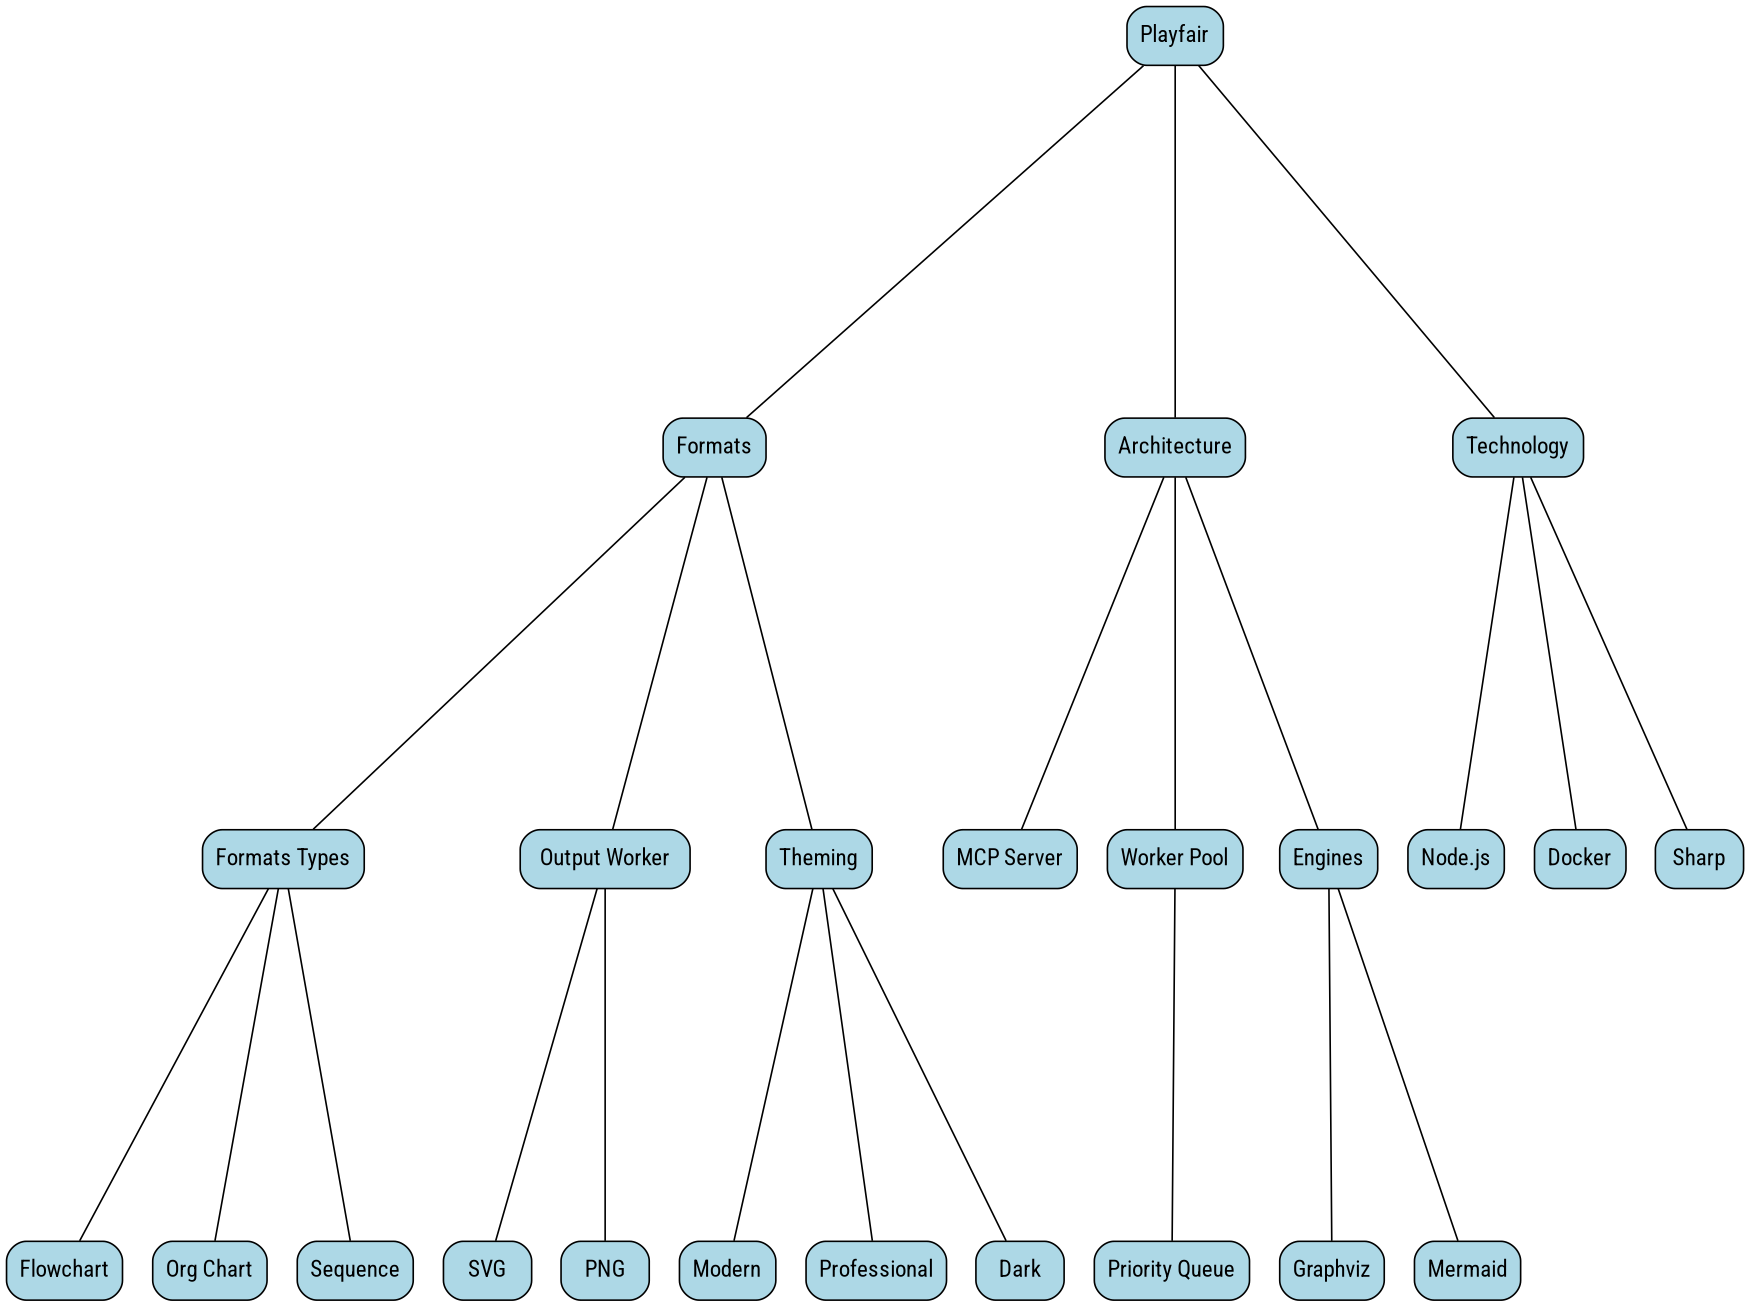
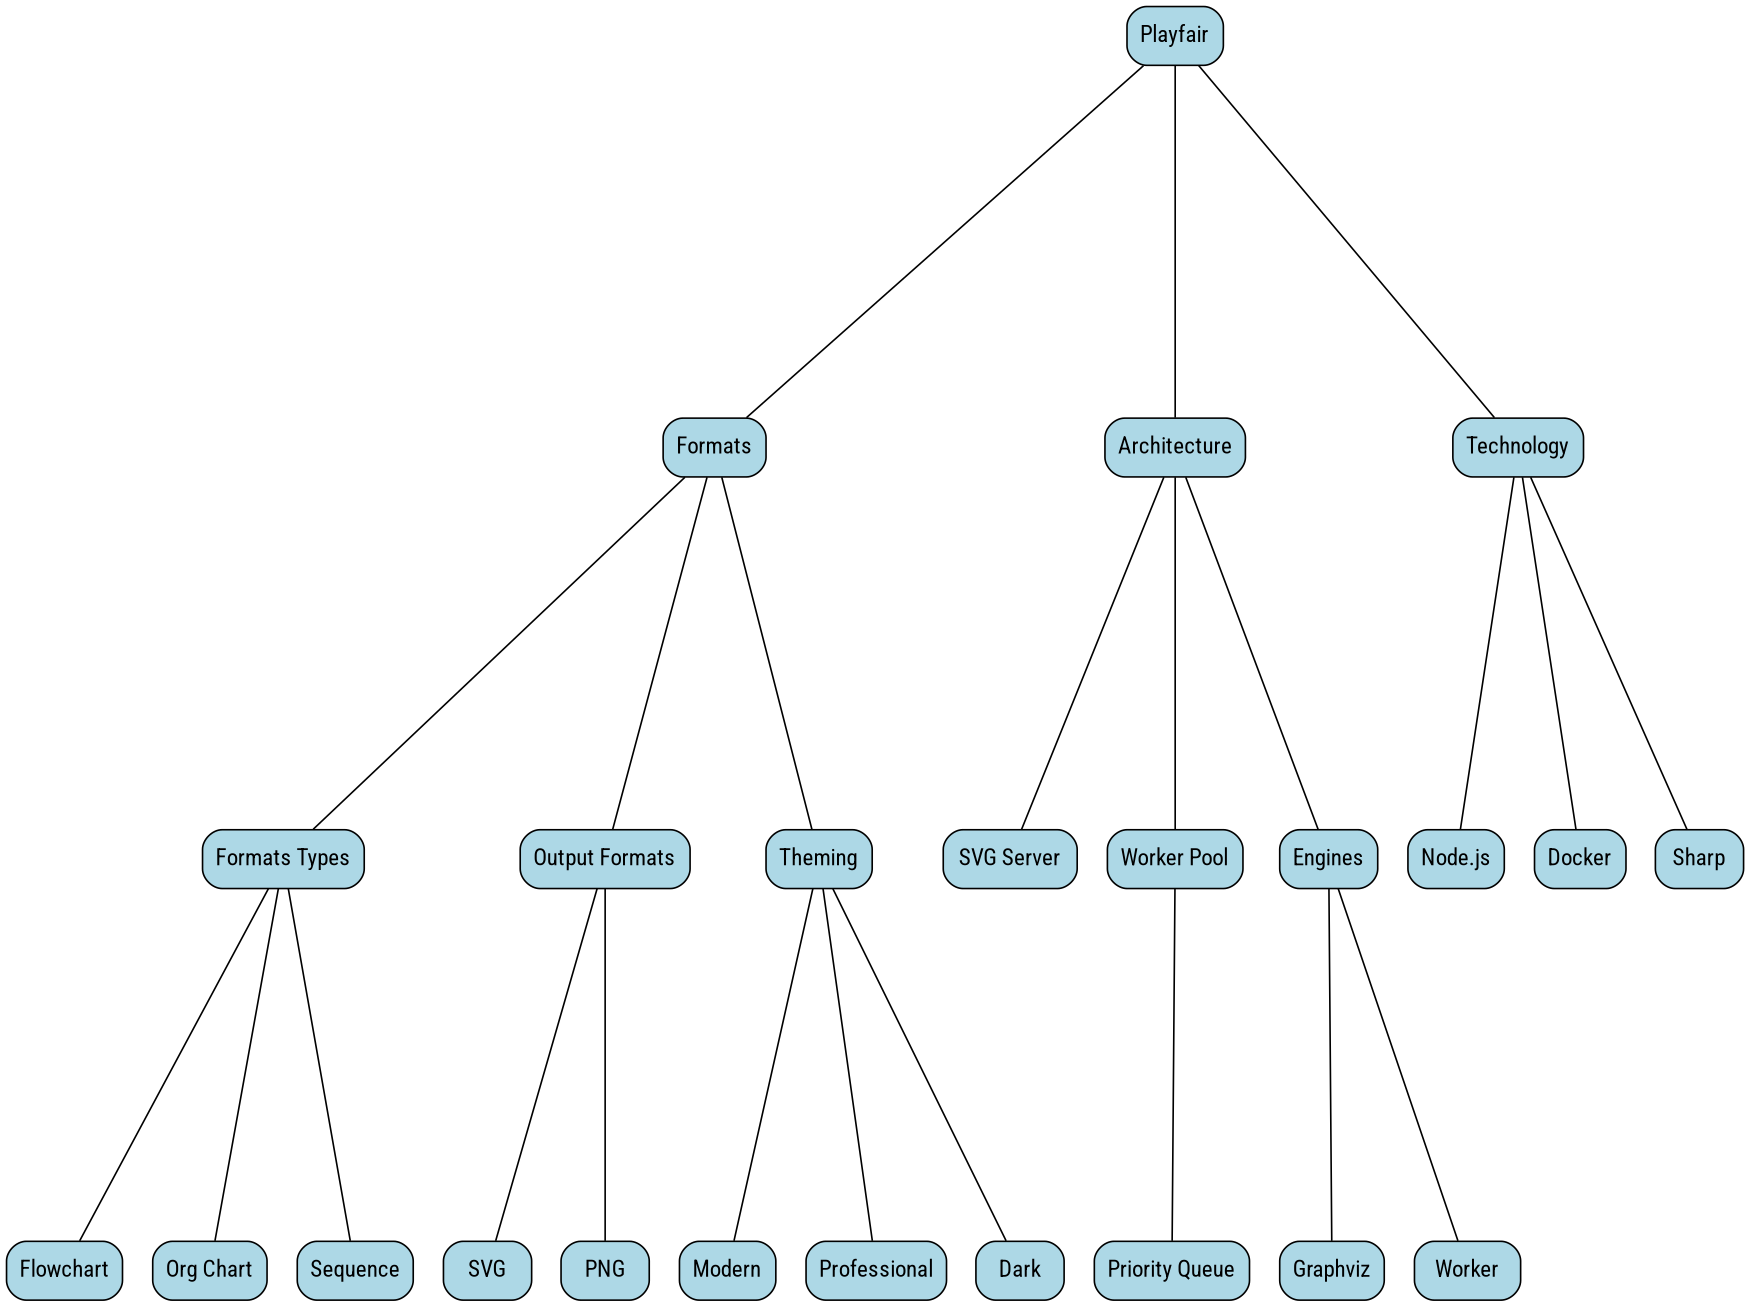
node "Output Worker": label "Output Worker" -> "Output Formats"
node "MCP Server": label "MCP Server" -> "SVG Server"
node "Mermaid": label "Mermaid" -> "Worker"
